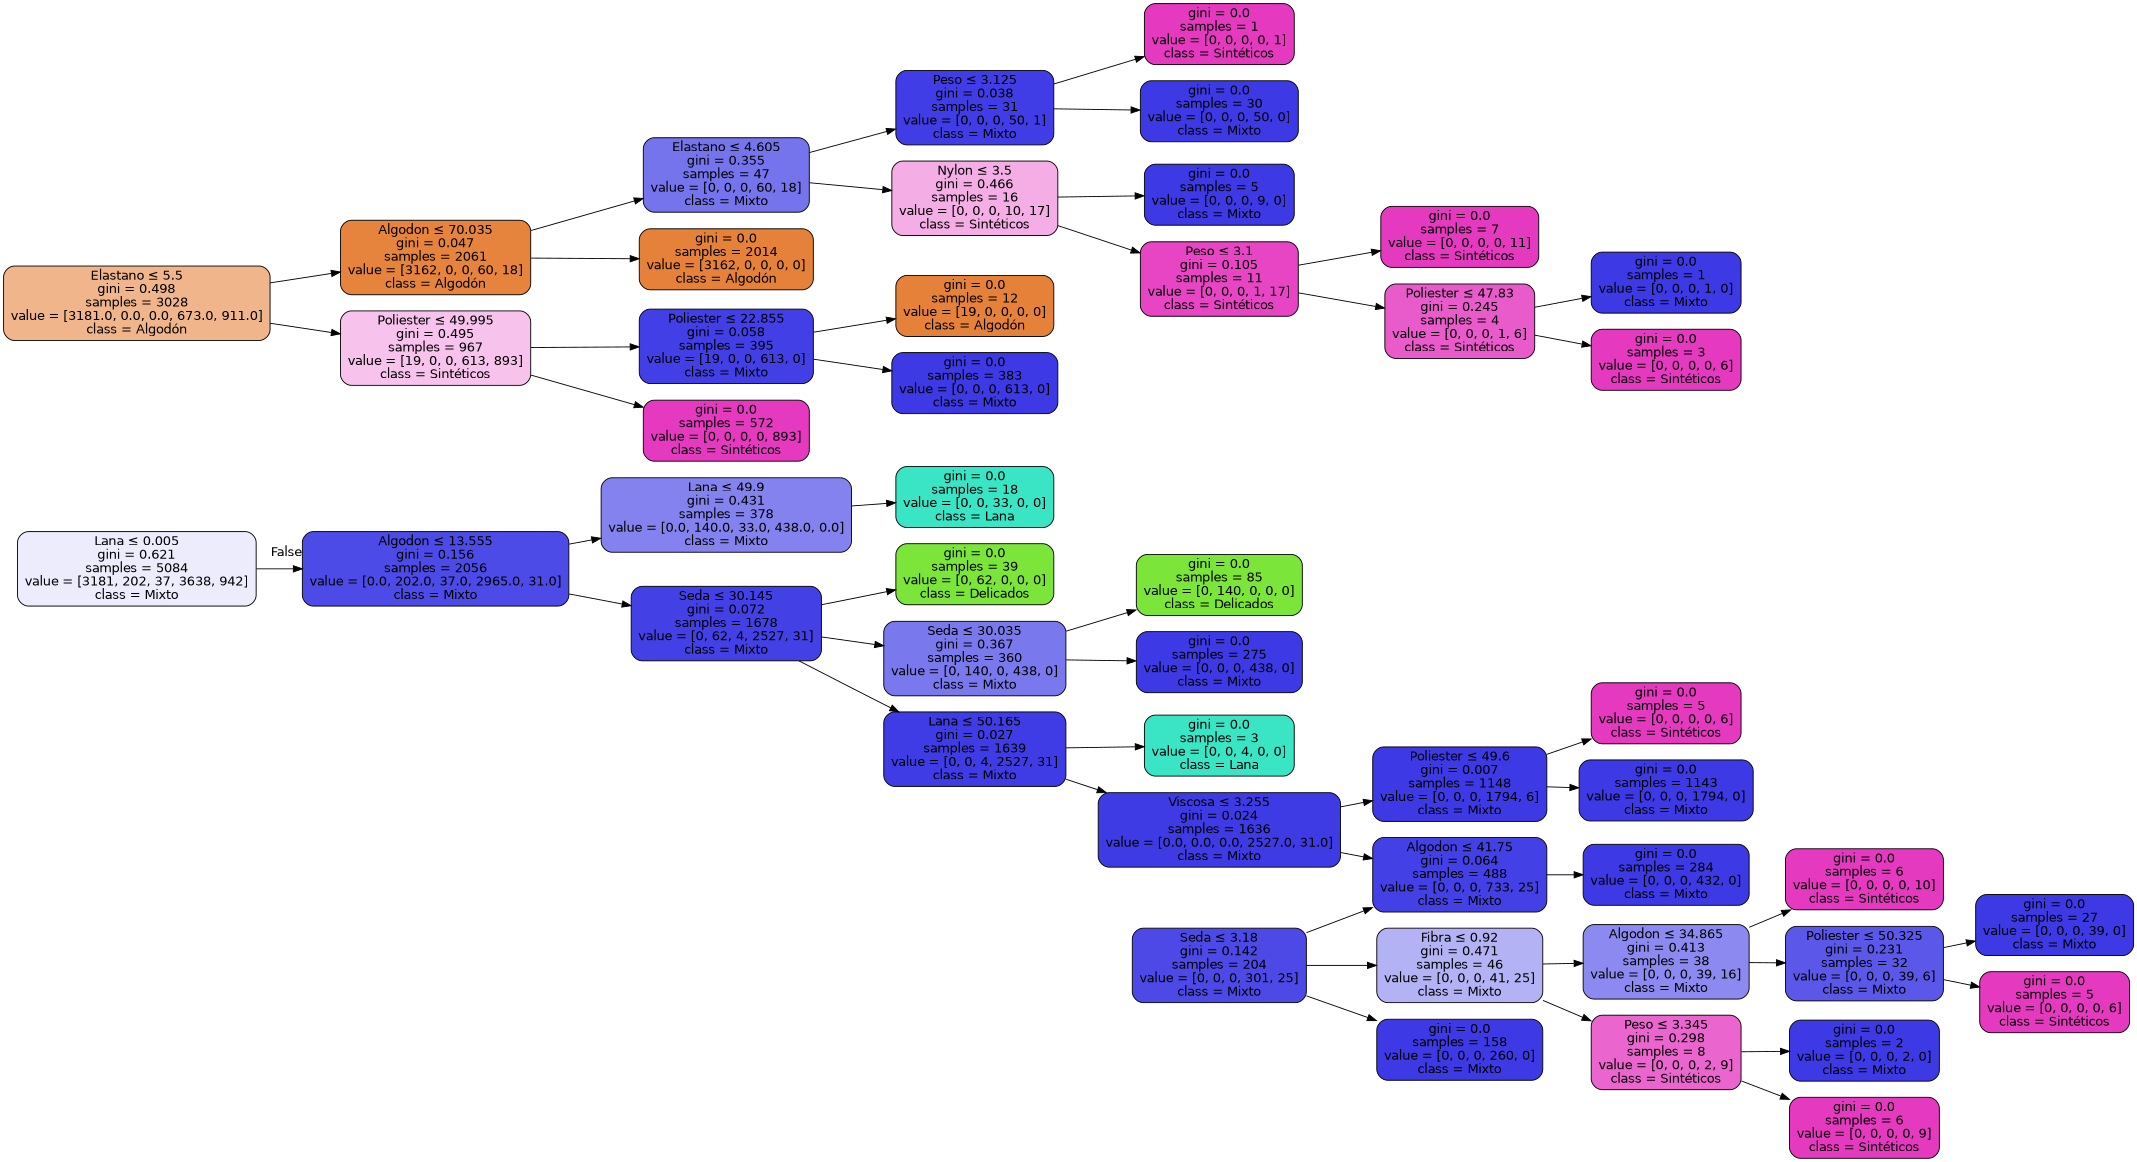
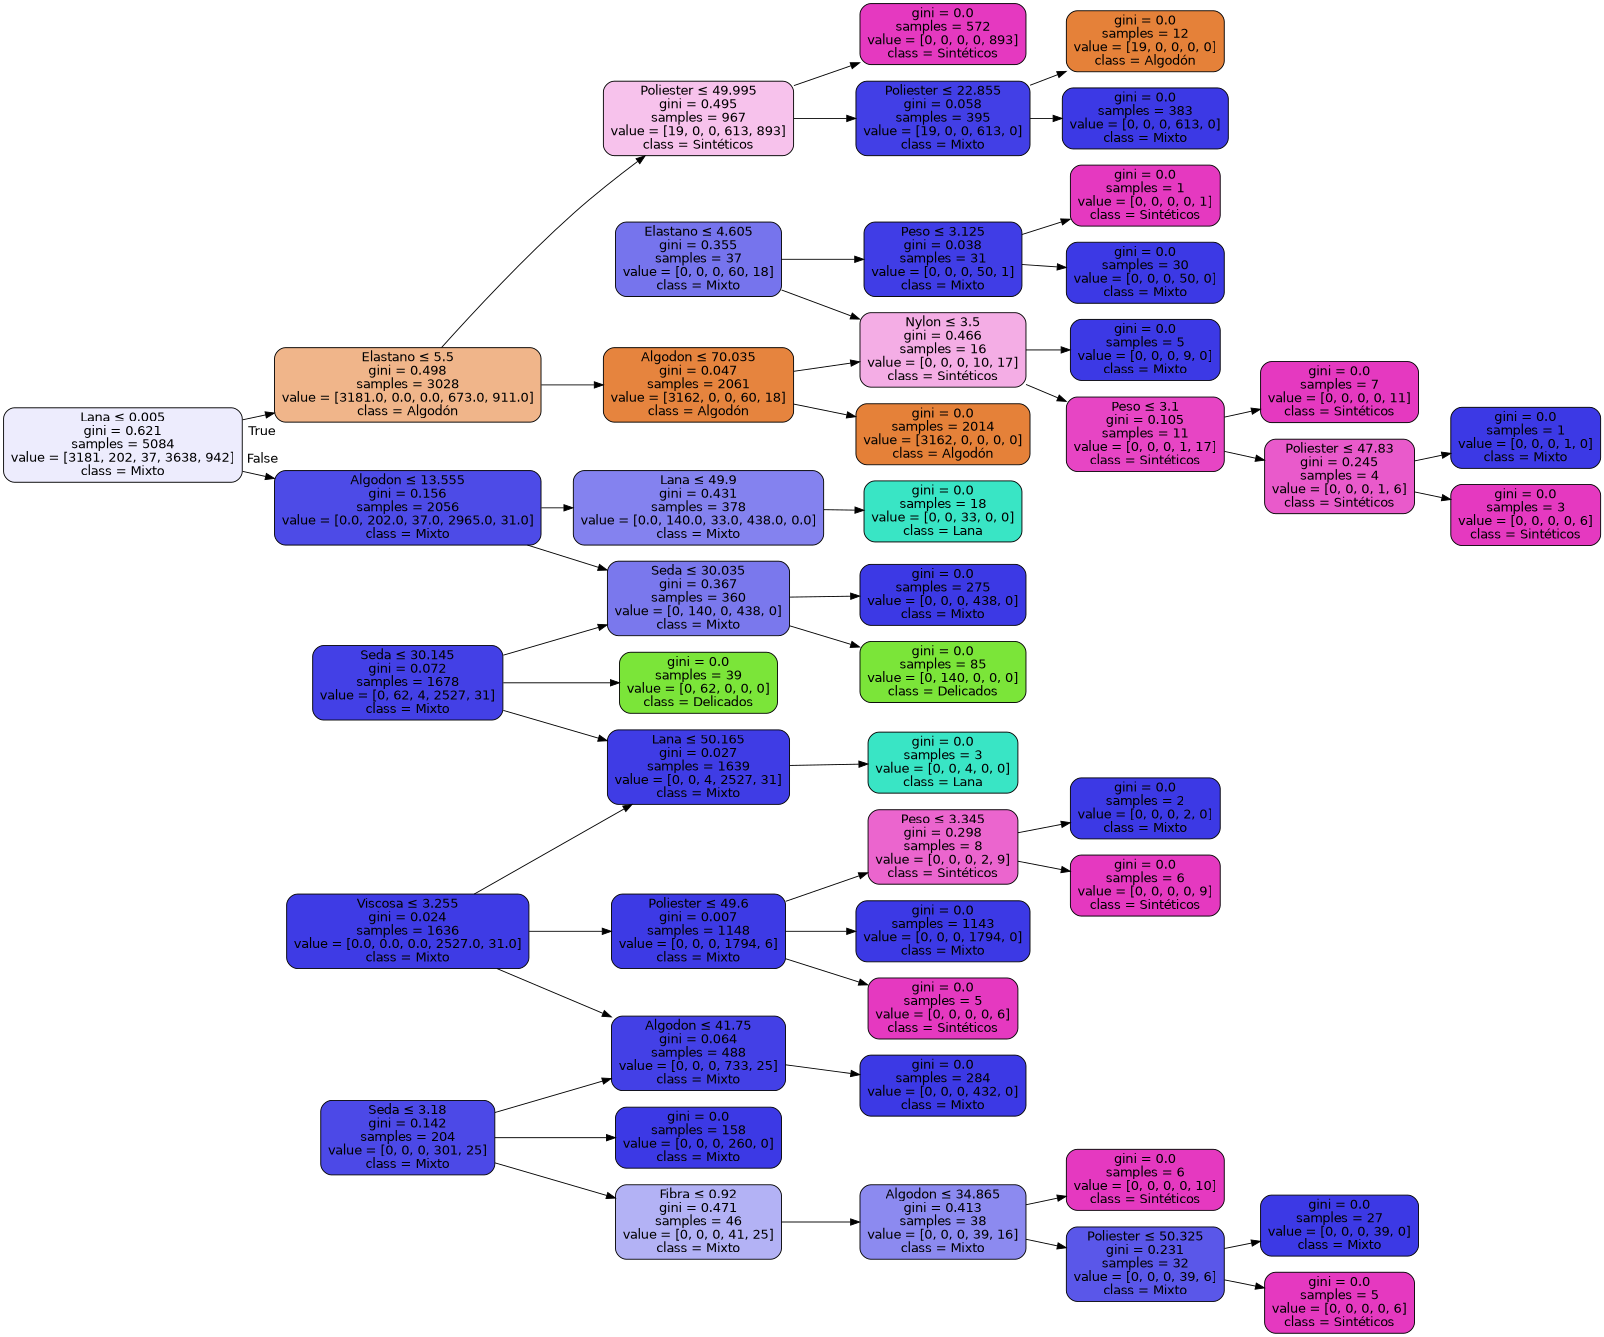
node "Elastano ≤ 4.605": text "samples = 47" -> "samples = 37"
edge "Algodon ≤ 70.035" -> "Elastano ≤ 4.605": now "Algodon ≤ 70.035" -> "Nylon ≤ 3.5"
edge "Lana ≤ 0.005" -> "Elastano ≤ 5.5": added
edge "Algodon ≤ 13.555" -> "Seda ≤ 30.145": now "Algodon ≤ 13.555" -> "Seda ≤ 30.035"
edge "Lana ≤ 50.165" -> "Viscosa ≤ 3.255": reversed
edge "Fibra ≤ 0.92" -> "Peso ≤ 3.345": now "Poliester ≤ 49.6" -> "Peso ≤ 3.345"
